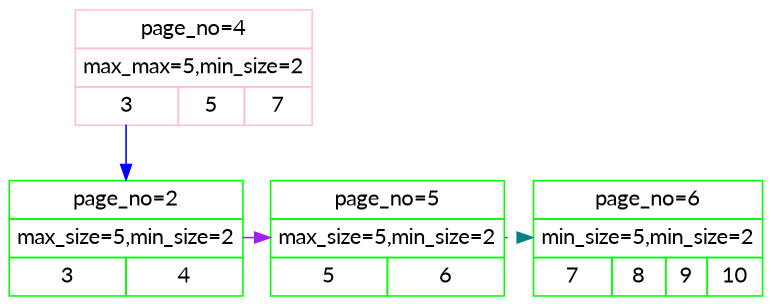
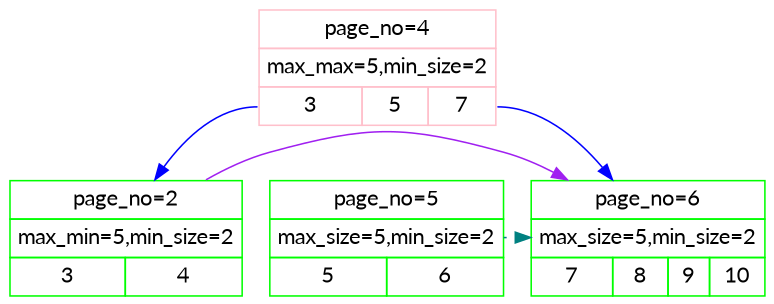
edge "page_no=4" -> "page_no=6": added
node "page_no=2": text "max_size=5,min_size=2" -> "max_min=5,min_size=2"
edge "page_no=2" -> "page_no=5": now "page_no=2" -> "page_no=6"
node "page_no=6": text "min_size=5,min_size=2" -> "max_size=5,min_size=2"
